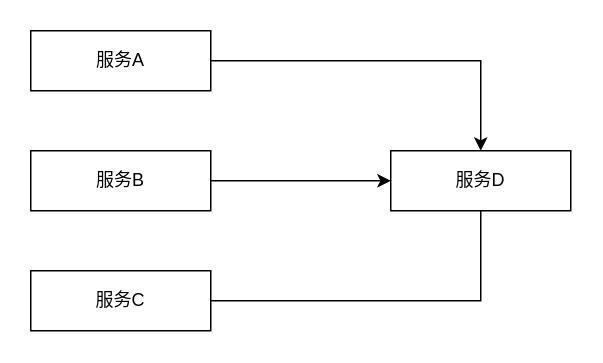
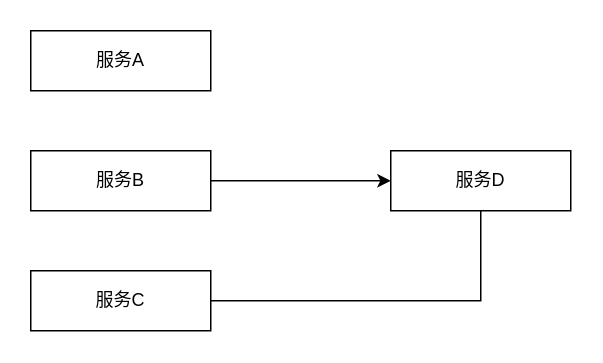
edge "服务A" -> "服务D": removed
